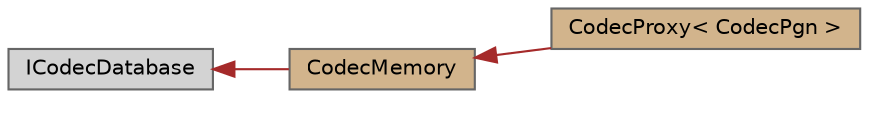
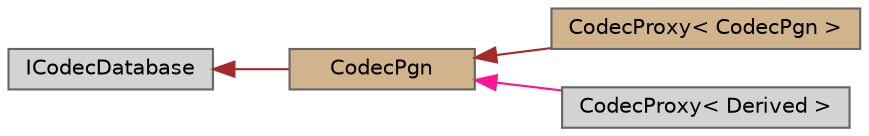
node "CodecMemory": label "CodecMemory" -> "CodecPgn"
node "CodecProxy< Derived >": added
